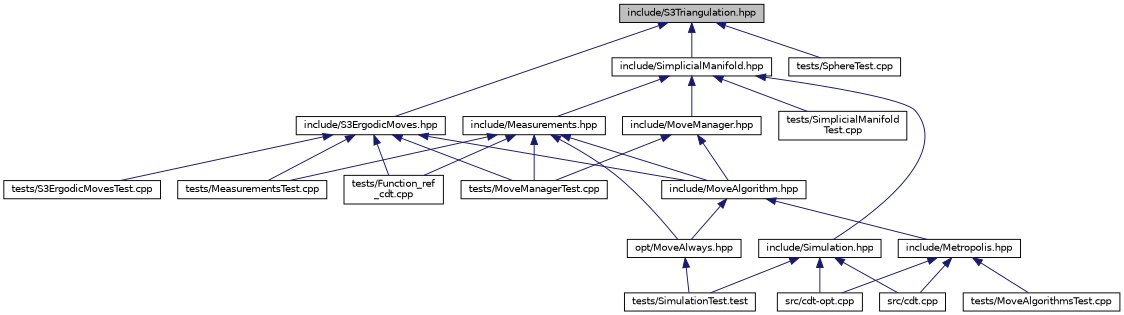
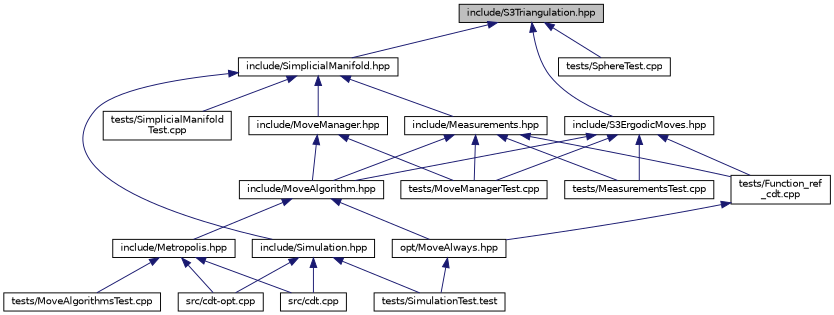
edge "opt/MoveAlways.hpp" -> "include/Measurements.hpp": now "opt/MoveAlways.hpp" -> "tests/Function_ref _cdt.cpp"
node "tests/S3ErgodicMovesTest.cpp": removed
